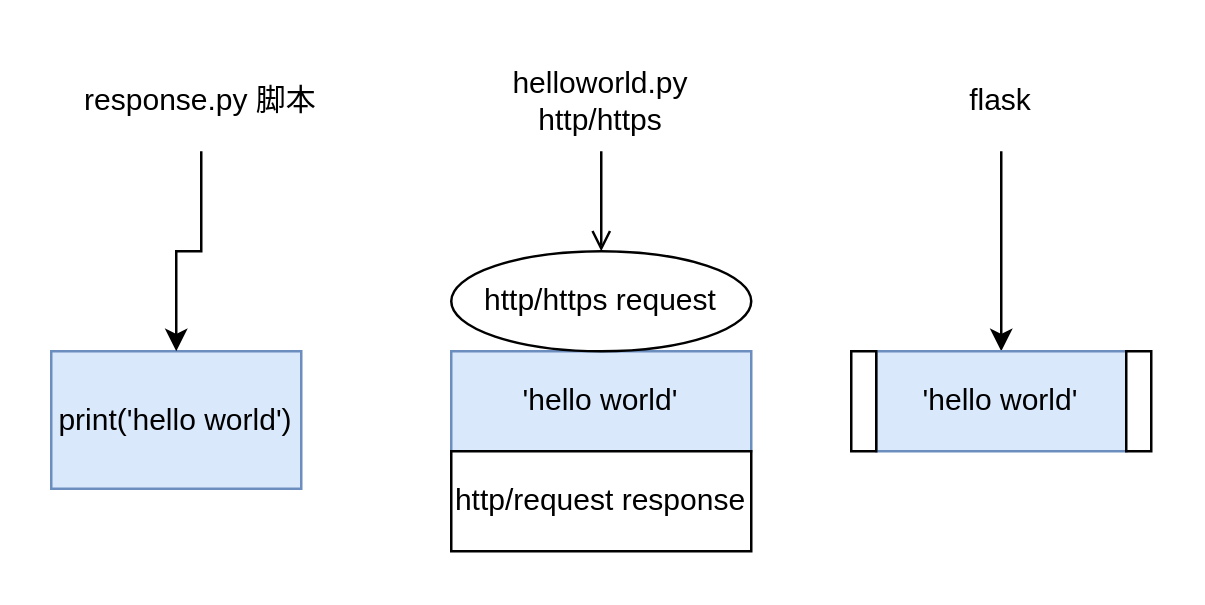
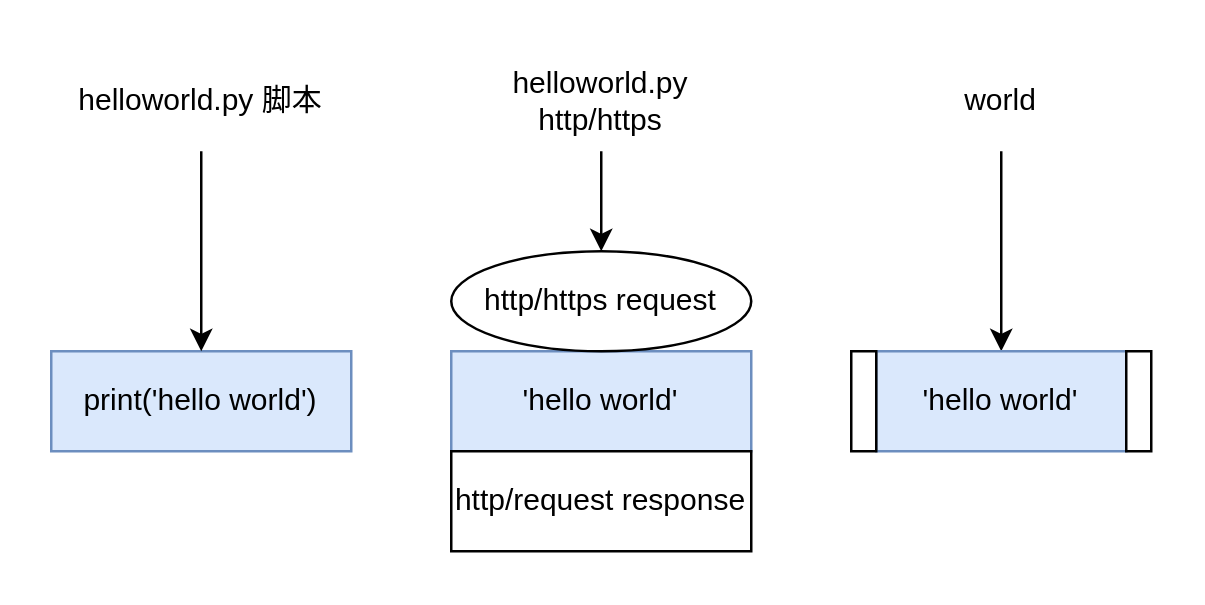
node "response.py 脚本": label "response.py 脚本" -> "helloworld.py 脚本"
node "flask": label "flask" -> "world"
edge "helloworld.py http/https" -> "http/https request": arrowhead open -> classic
node "print('hello world')": size 250x138 -> 300x100
